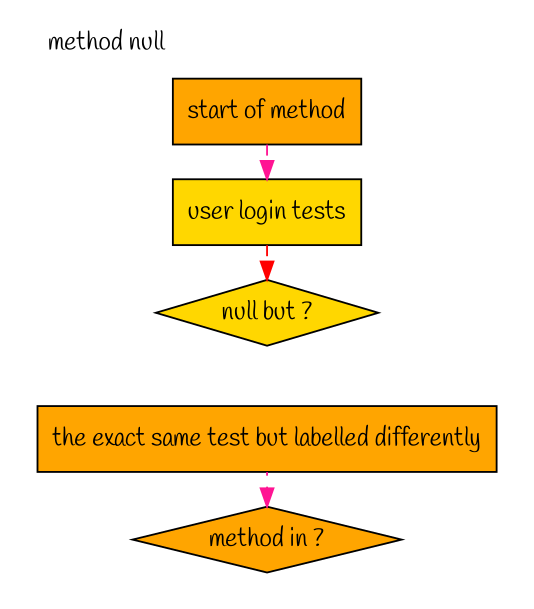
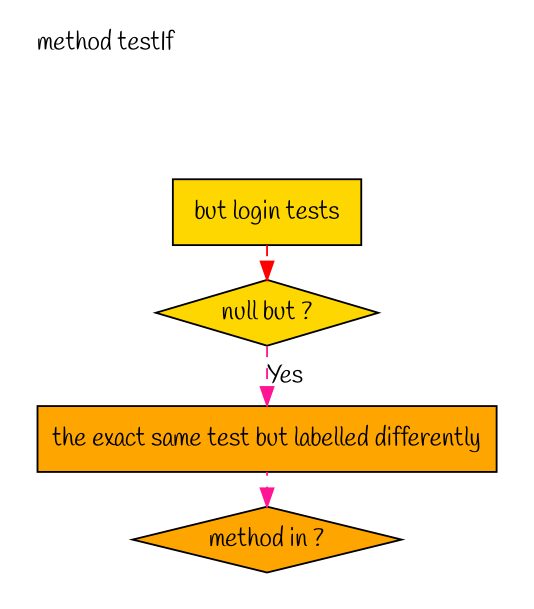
cluster "method null": label "method null" -> "method testIf"
node "start of method": removed
node "user login tests": label "user login tests" -> "but login tests"
edge "null but ?" -> "the exact same test but labelled differently": added, label "Yes"
